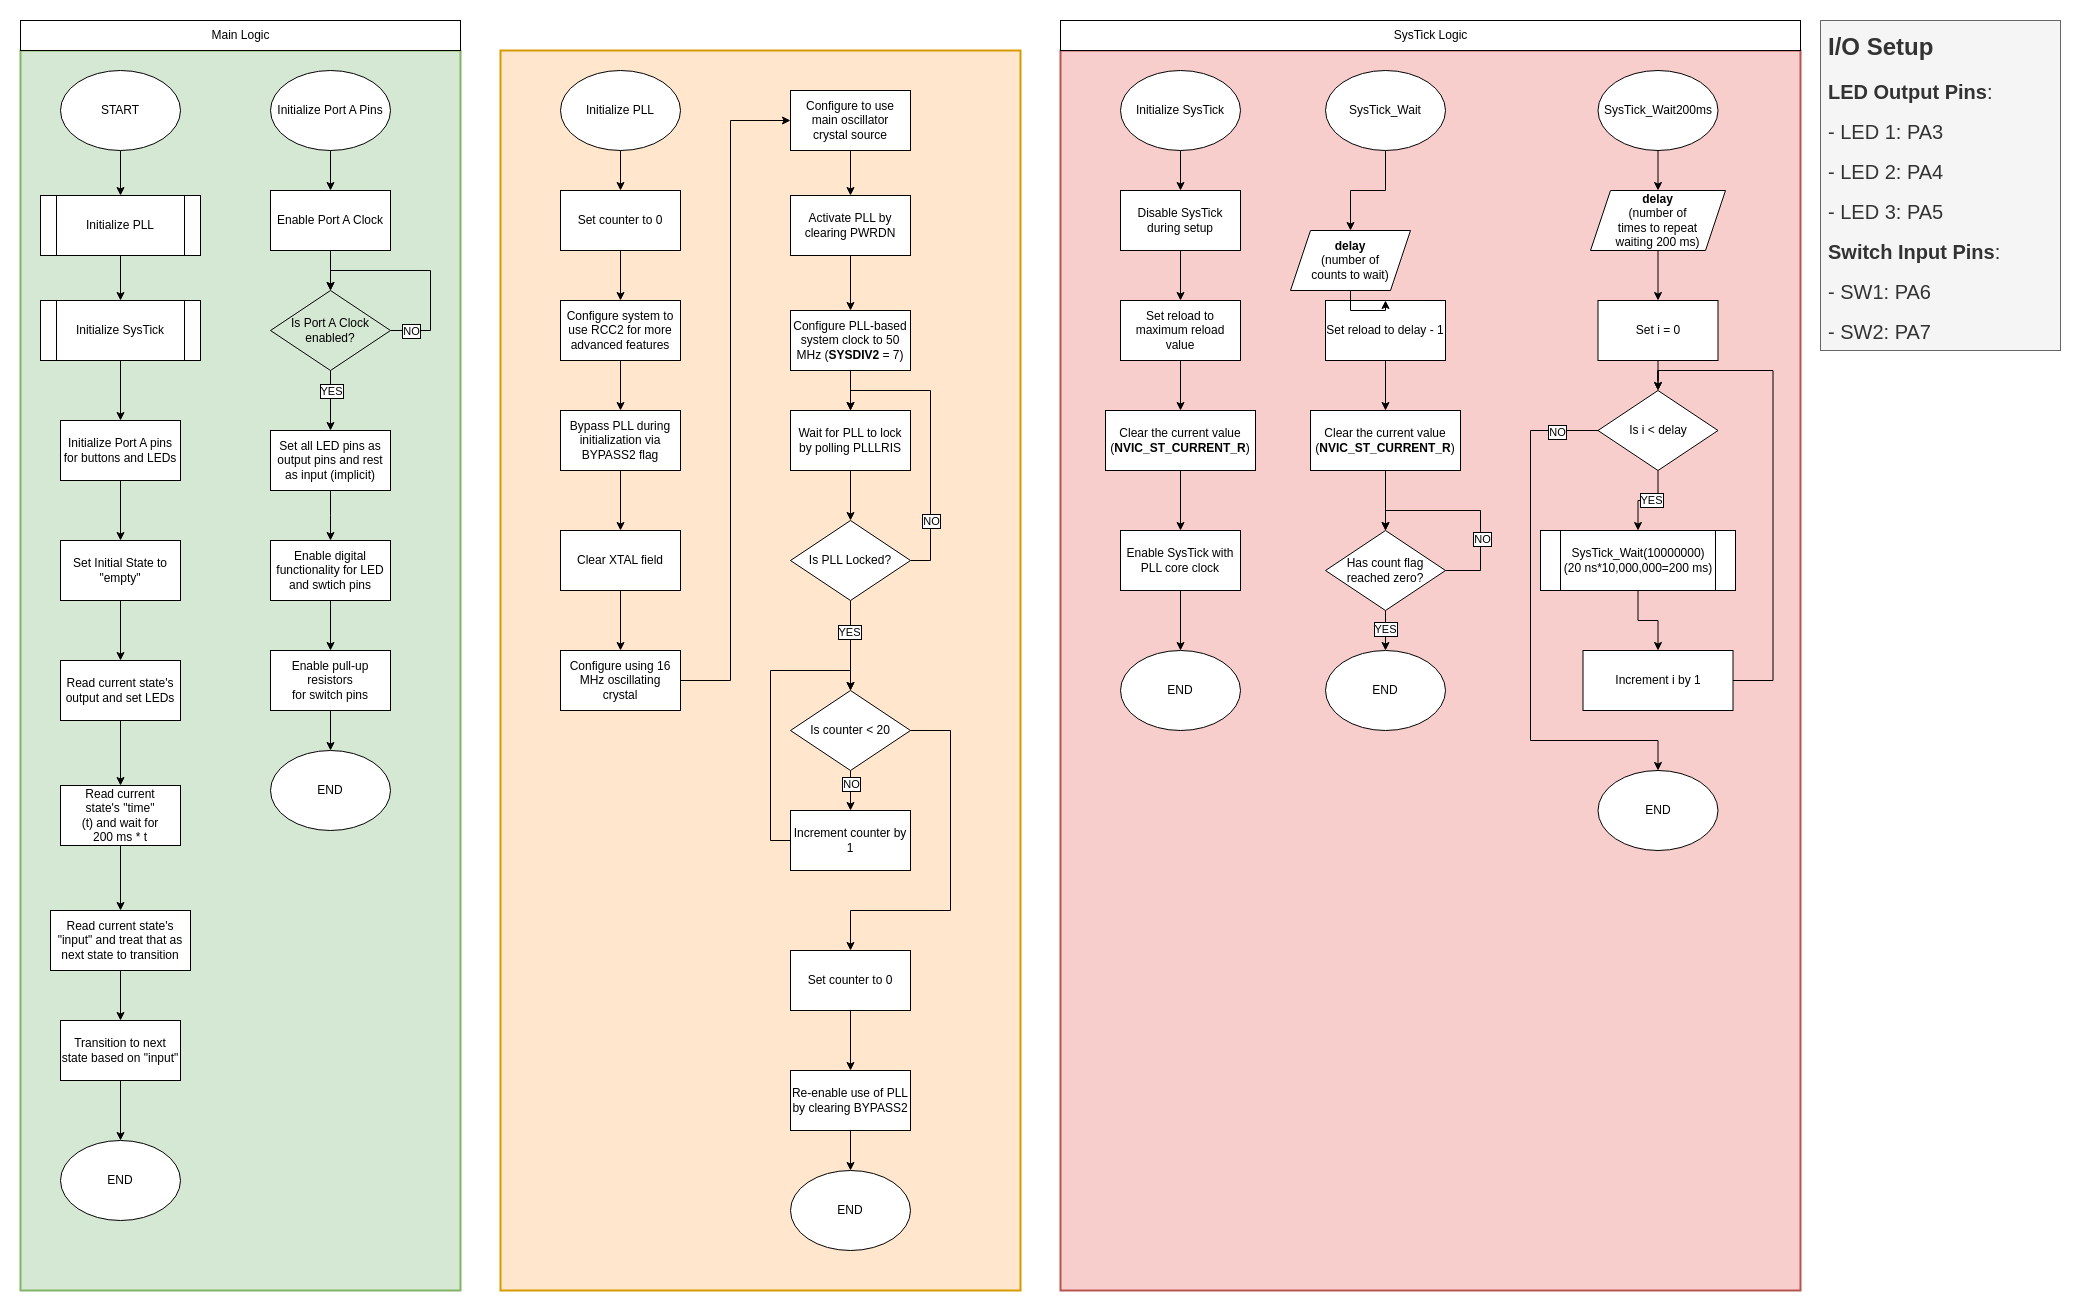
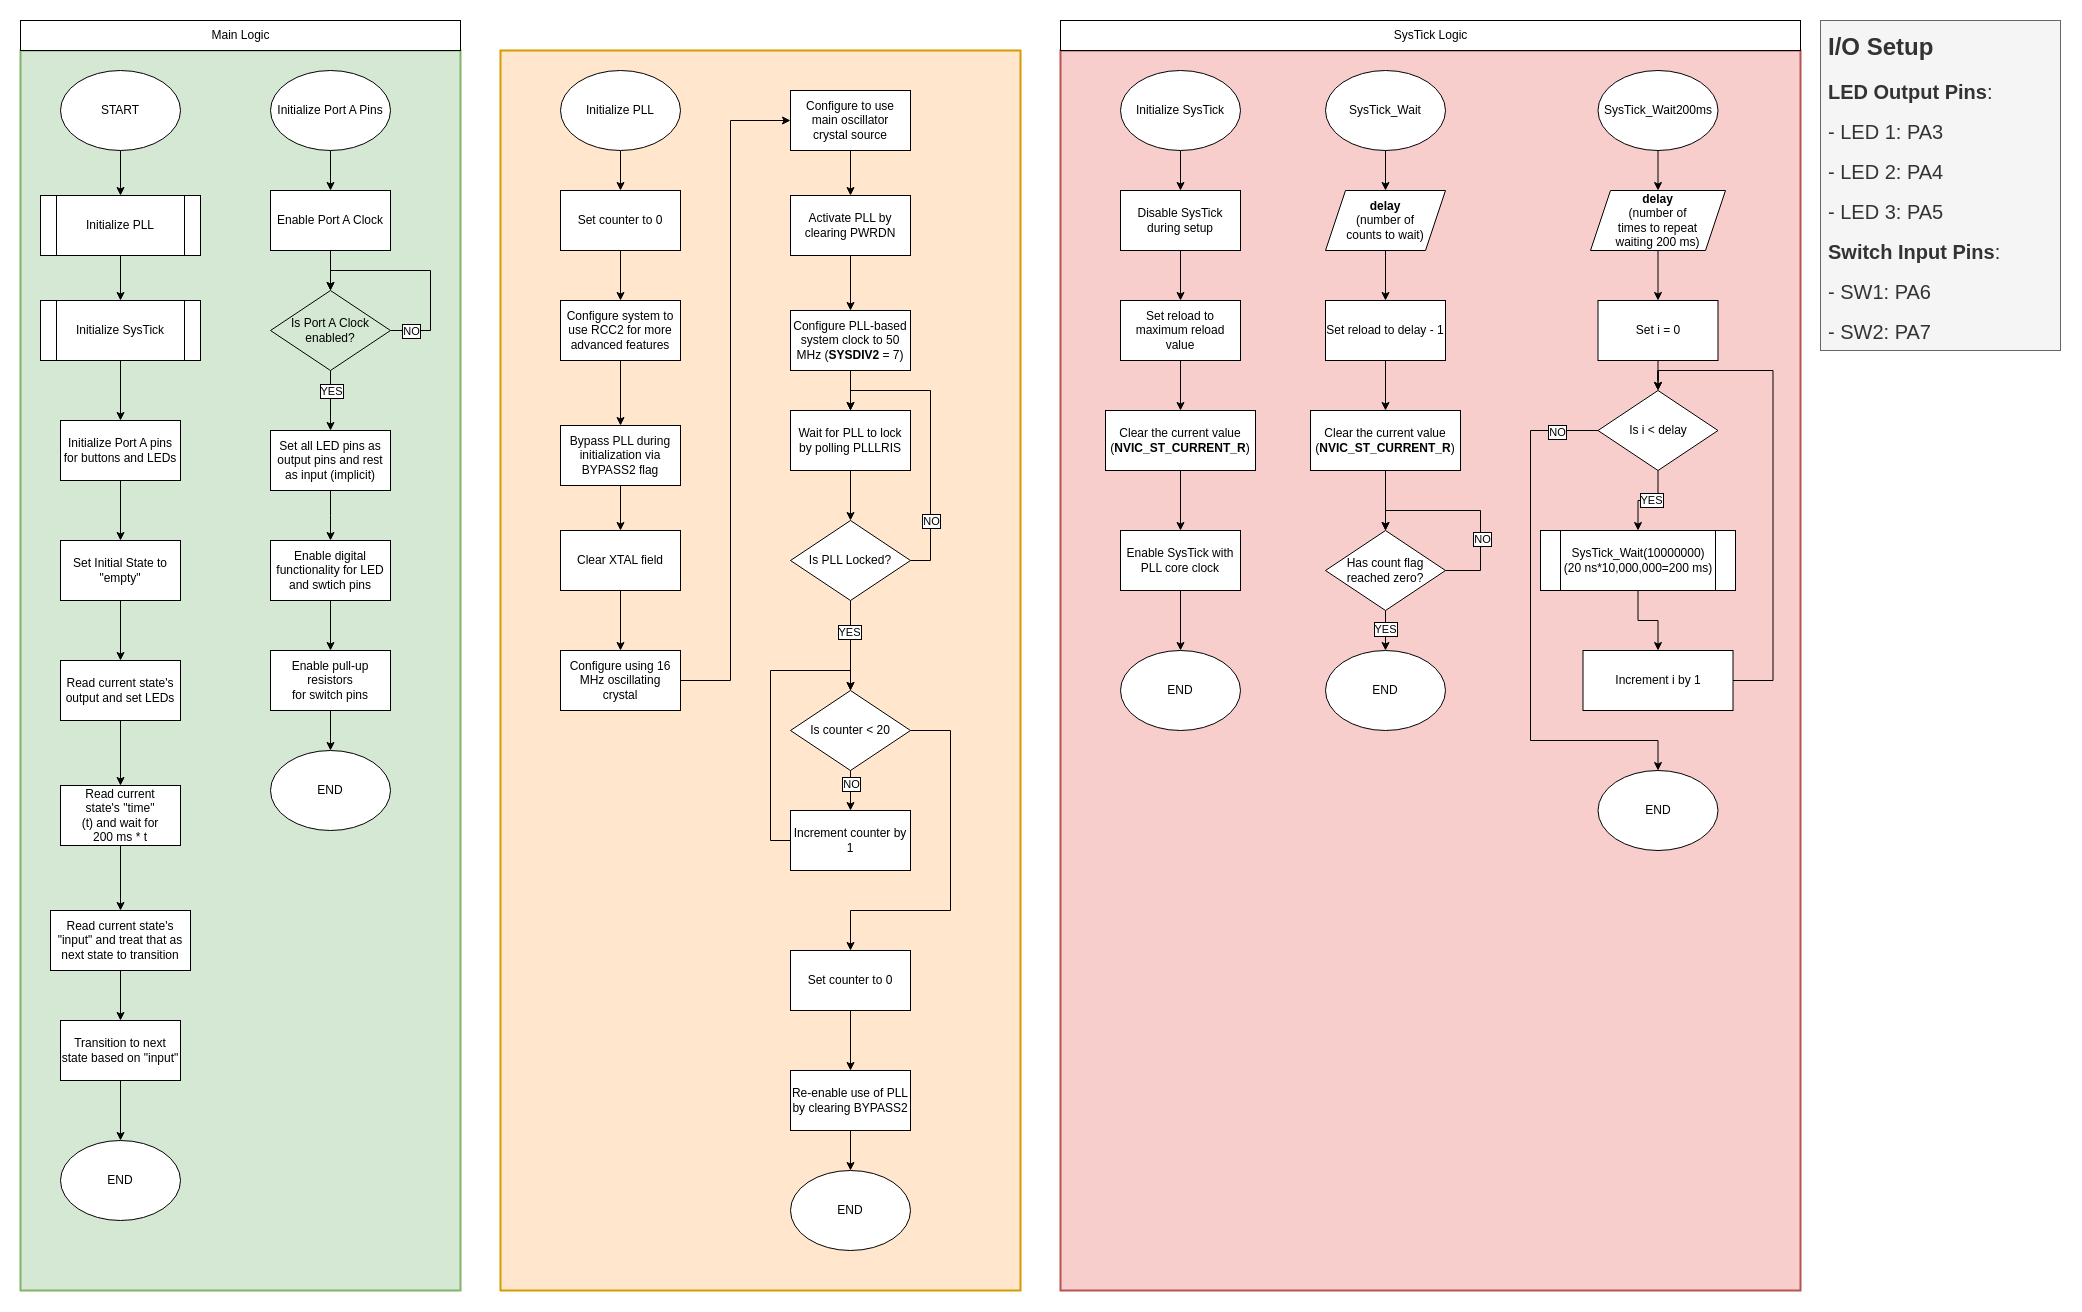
node "delay (number of counts to wait)": moved (1351, 261) -> (1386, 221)
node "Bypass PLL during initialization via BYPASS2 flag": moved (621, 441) -> (621, 456)
